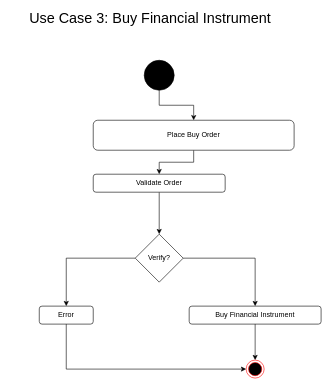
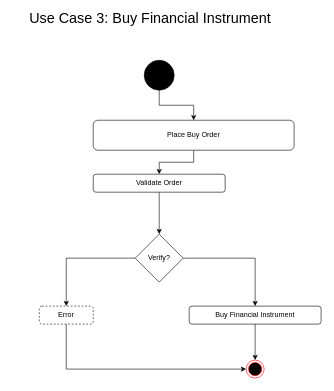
node "Error": style solid -> dashed
